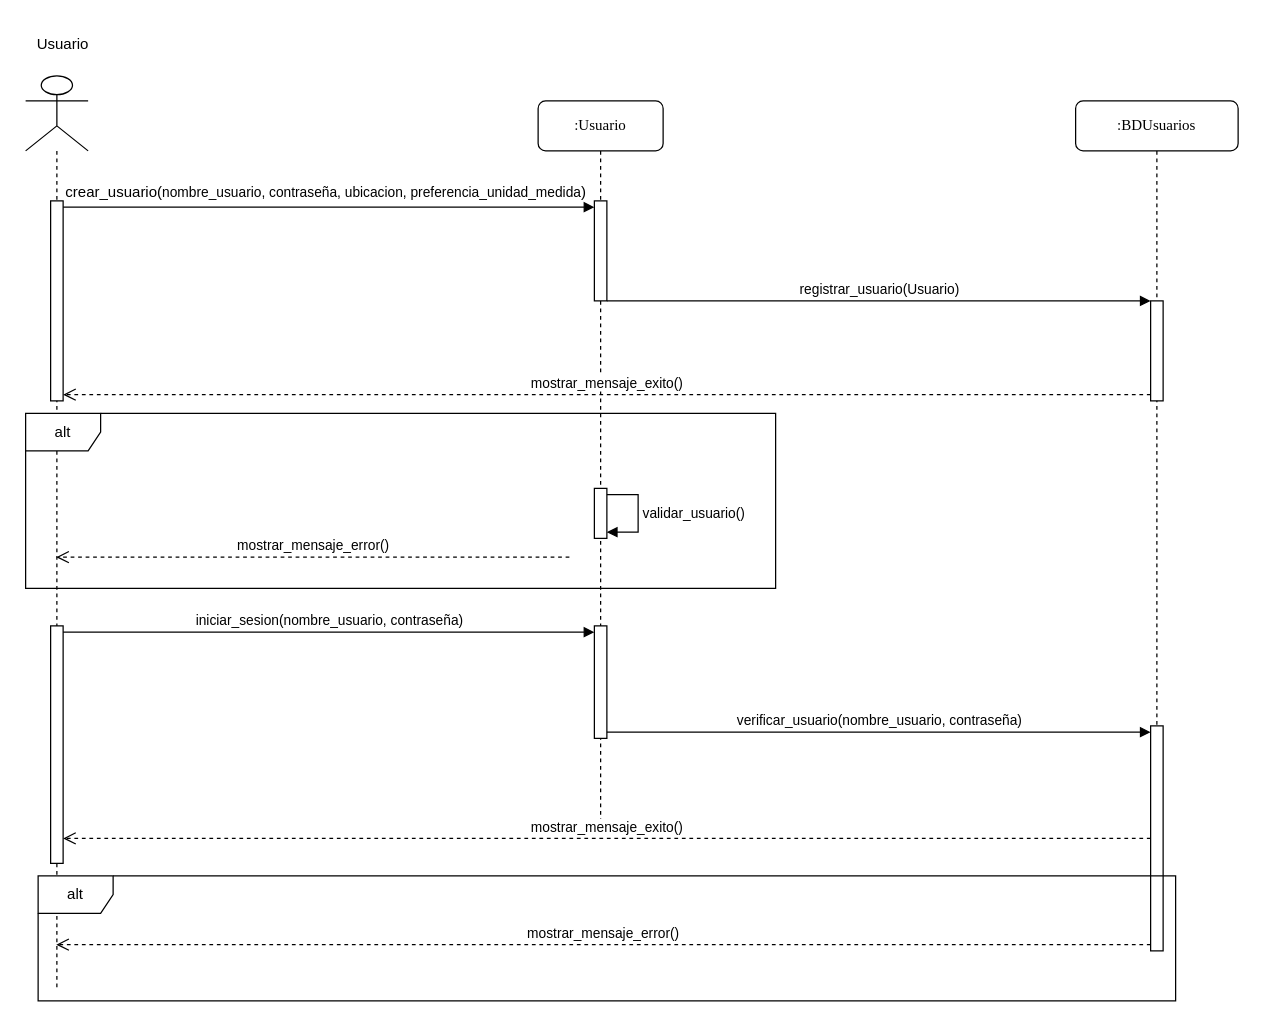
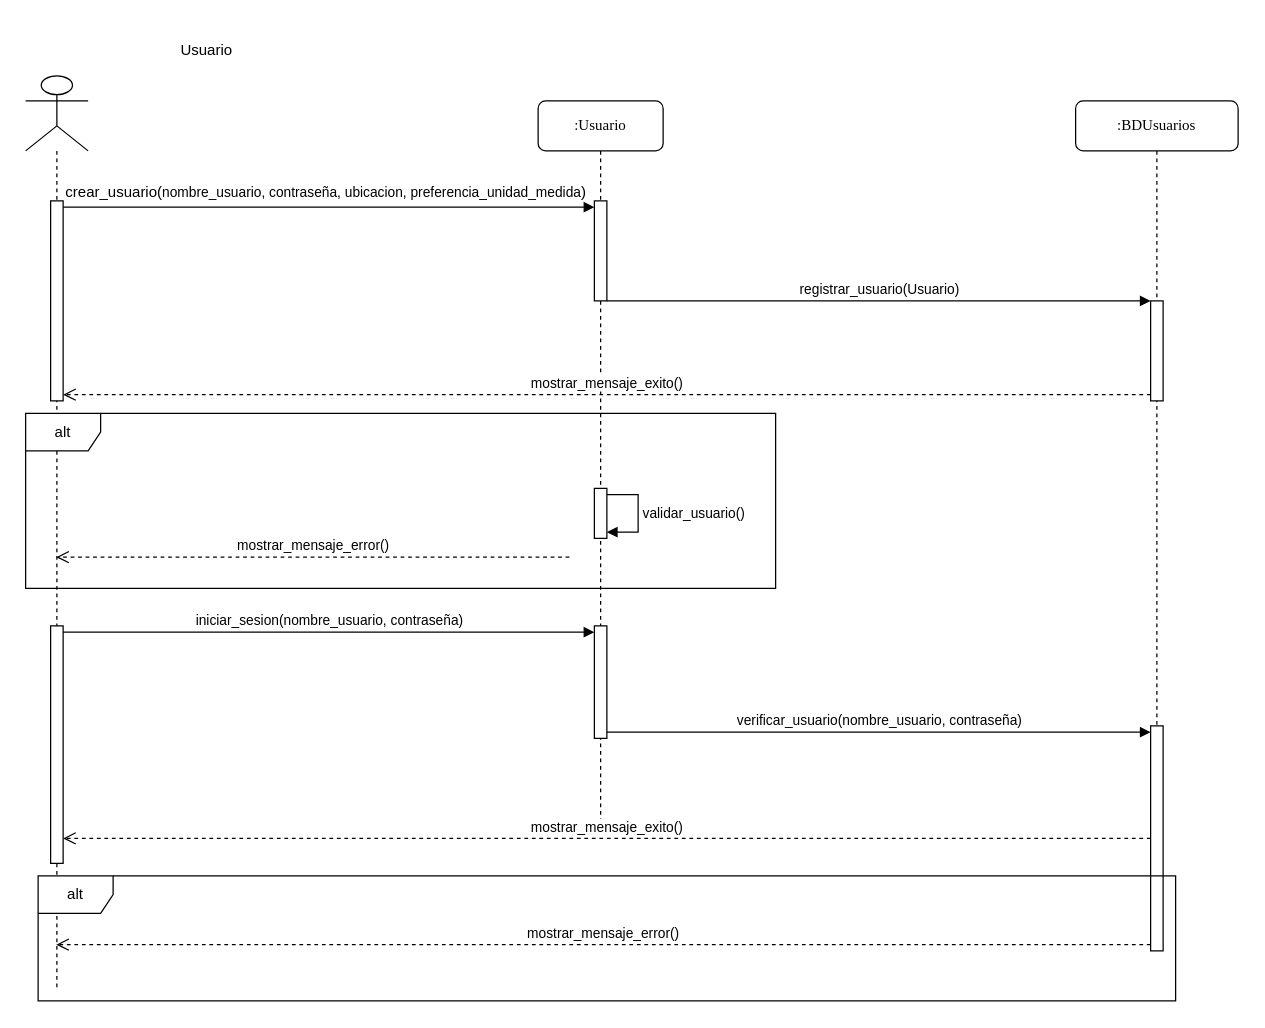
node "Usuario": moved (63, 44) -> (207, 51)
